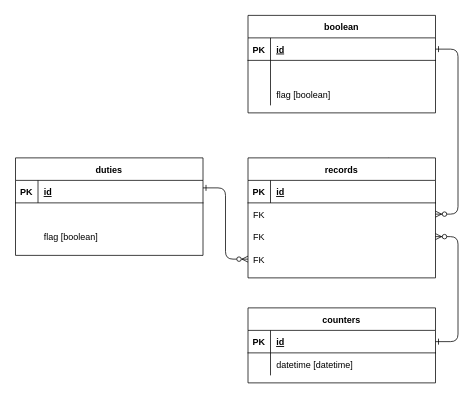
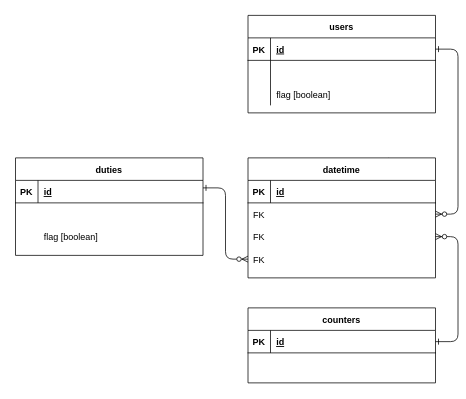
node "boolean": label "boolean" -> "users"
node "records": label "records" -> "datetime"
node "datetime [datetime]": removed
